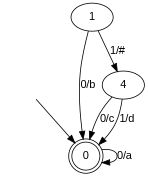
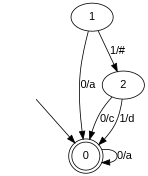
edge "1" -> "0": label "0/b" -> "0/a"
node "4": label "4" -> "2"
